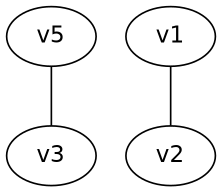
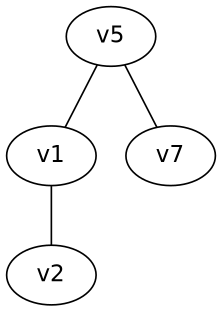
edge "v5" -- "v1": added
node "v3": label "v3" -> "v7"
